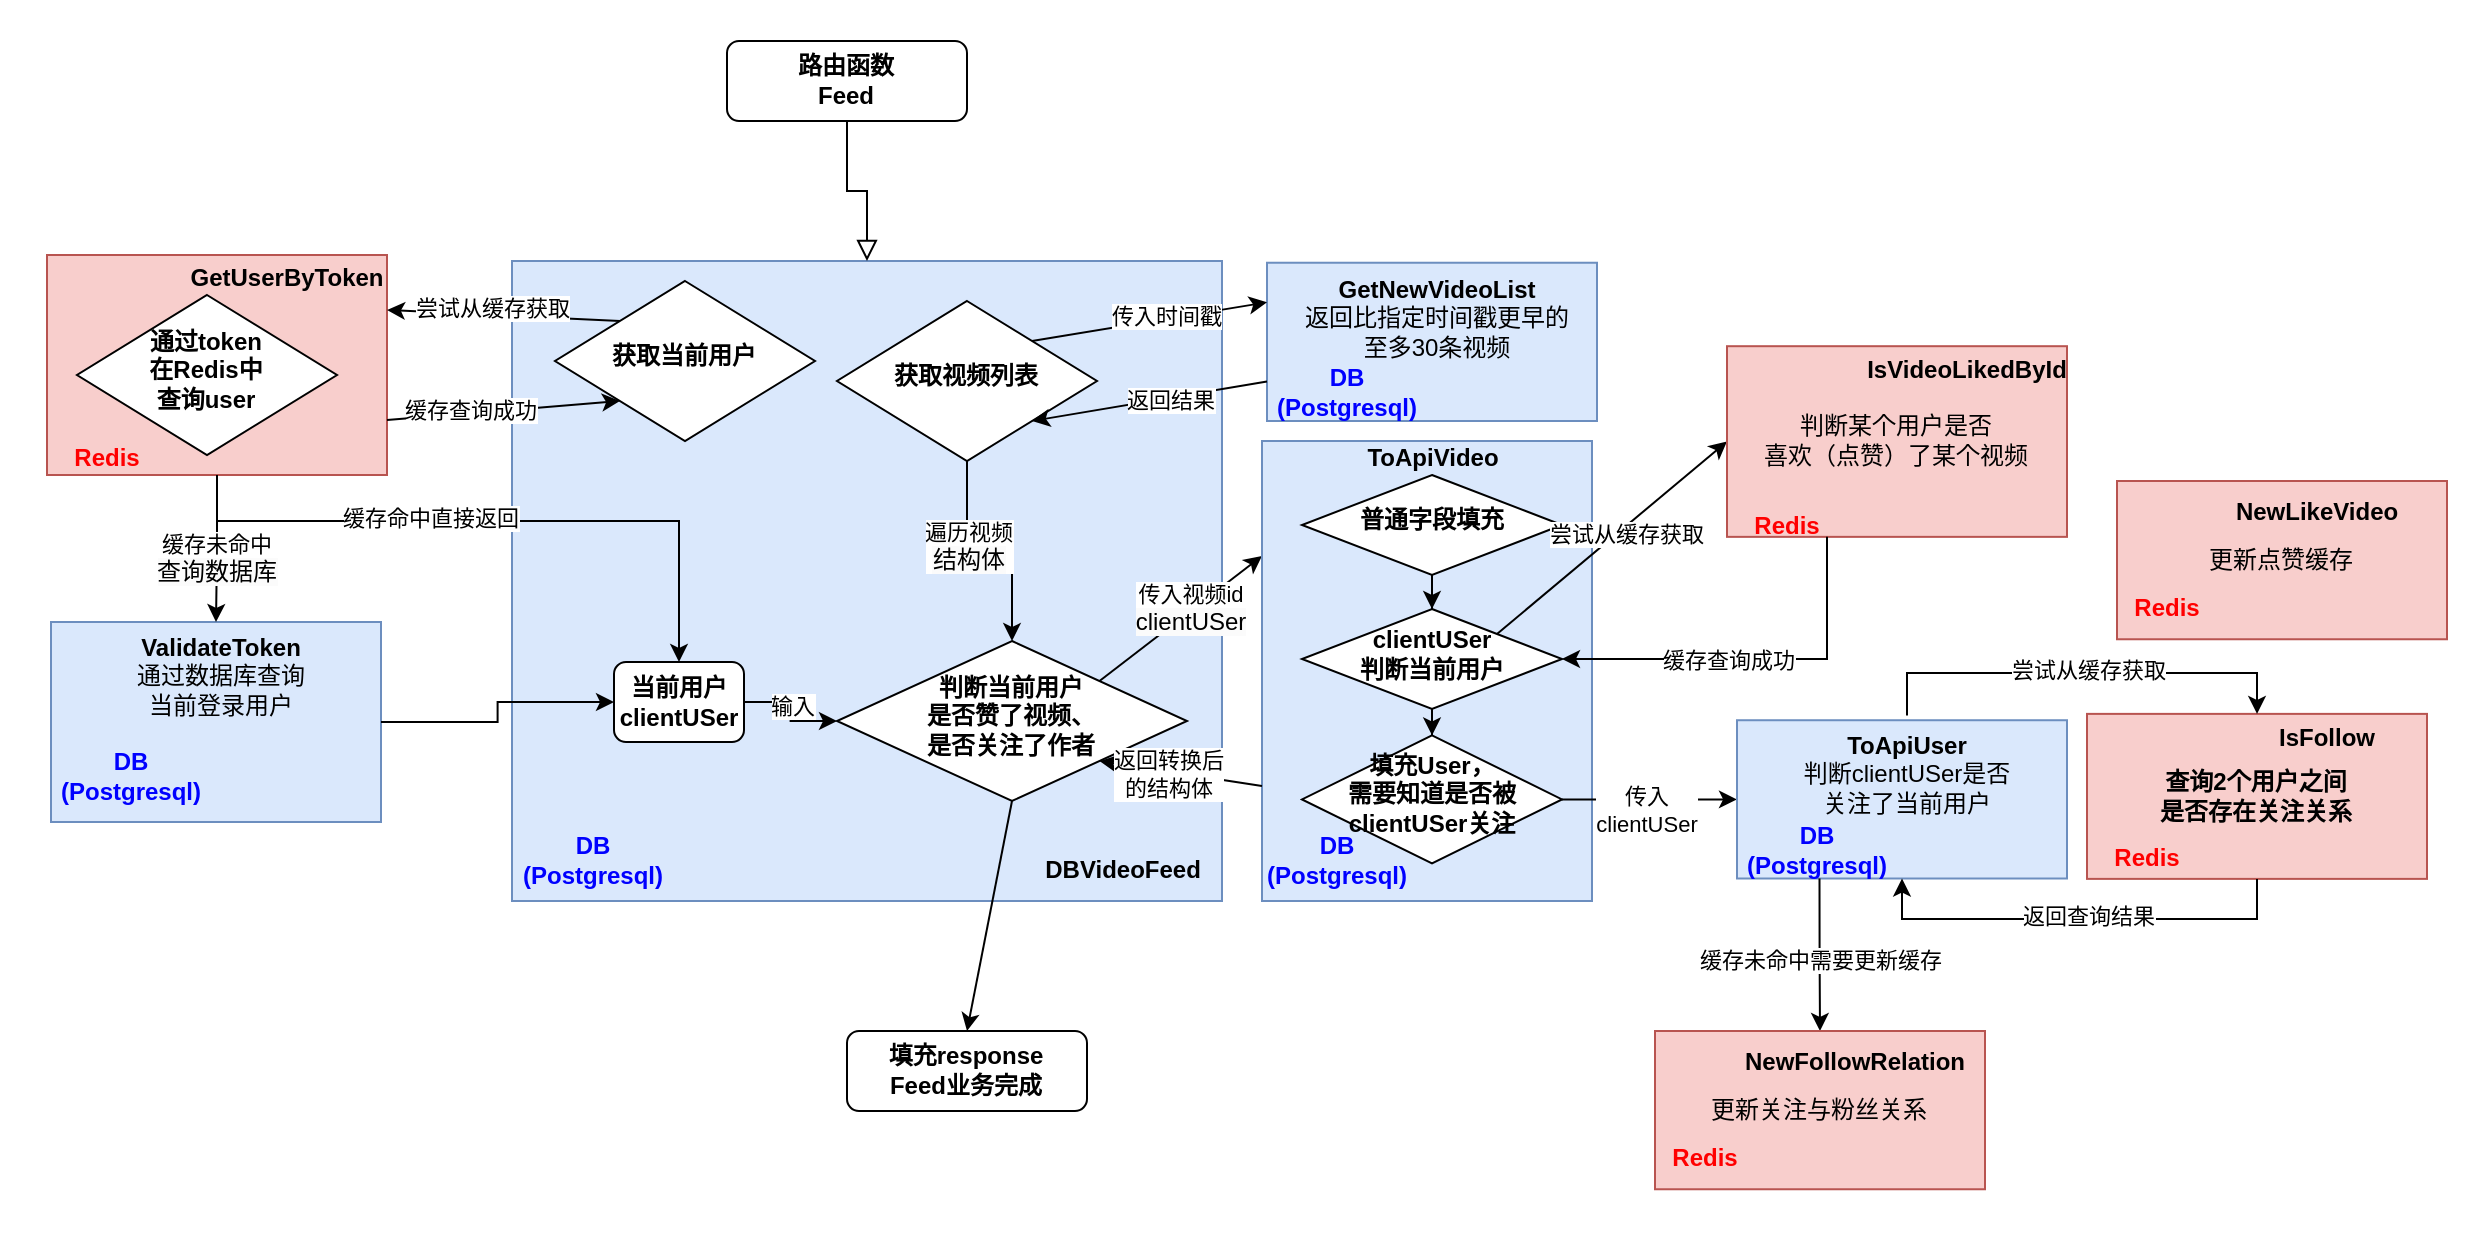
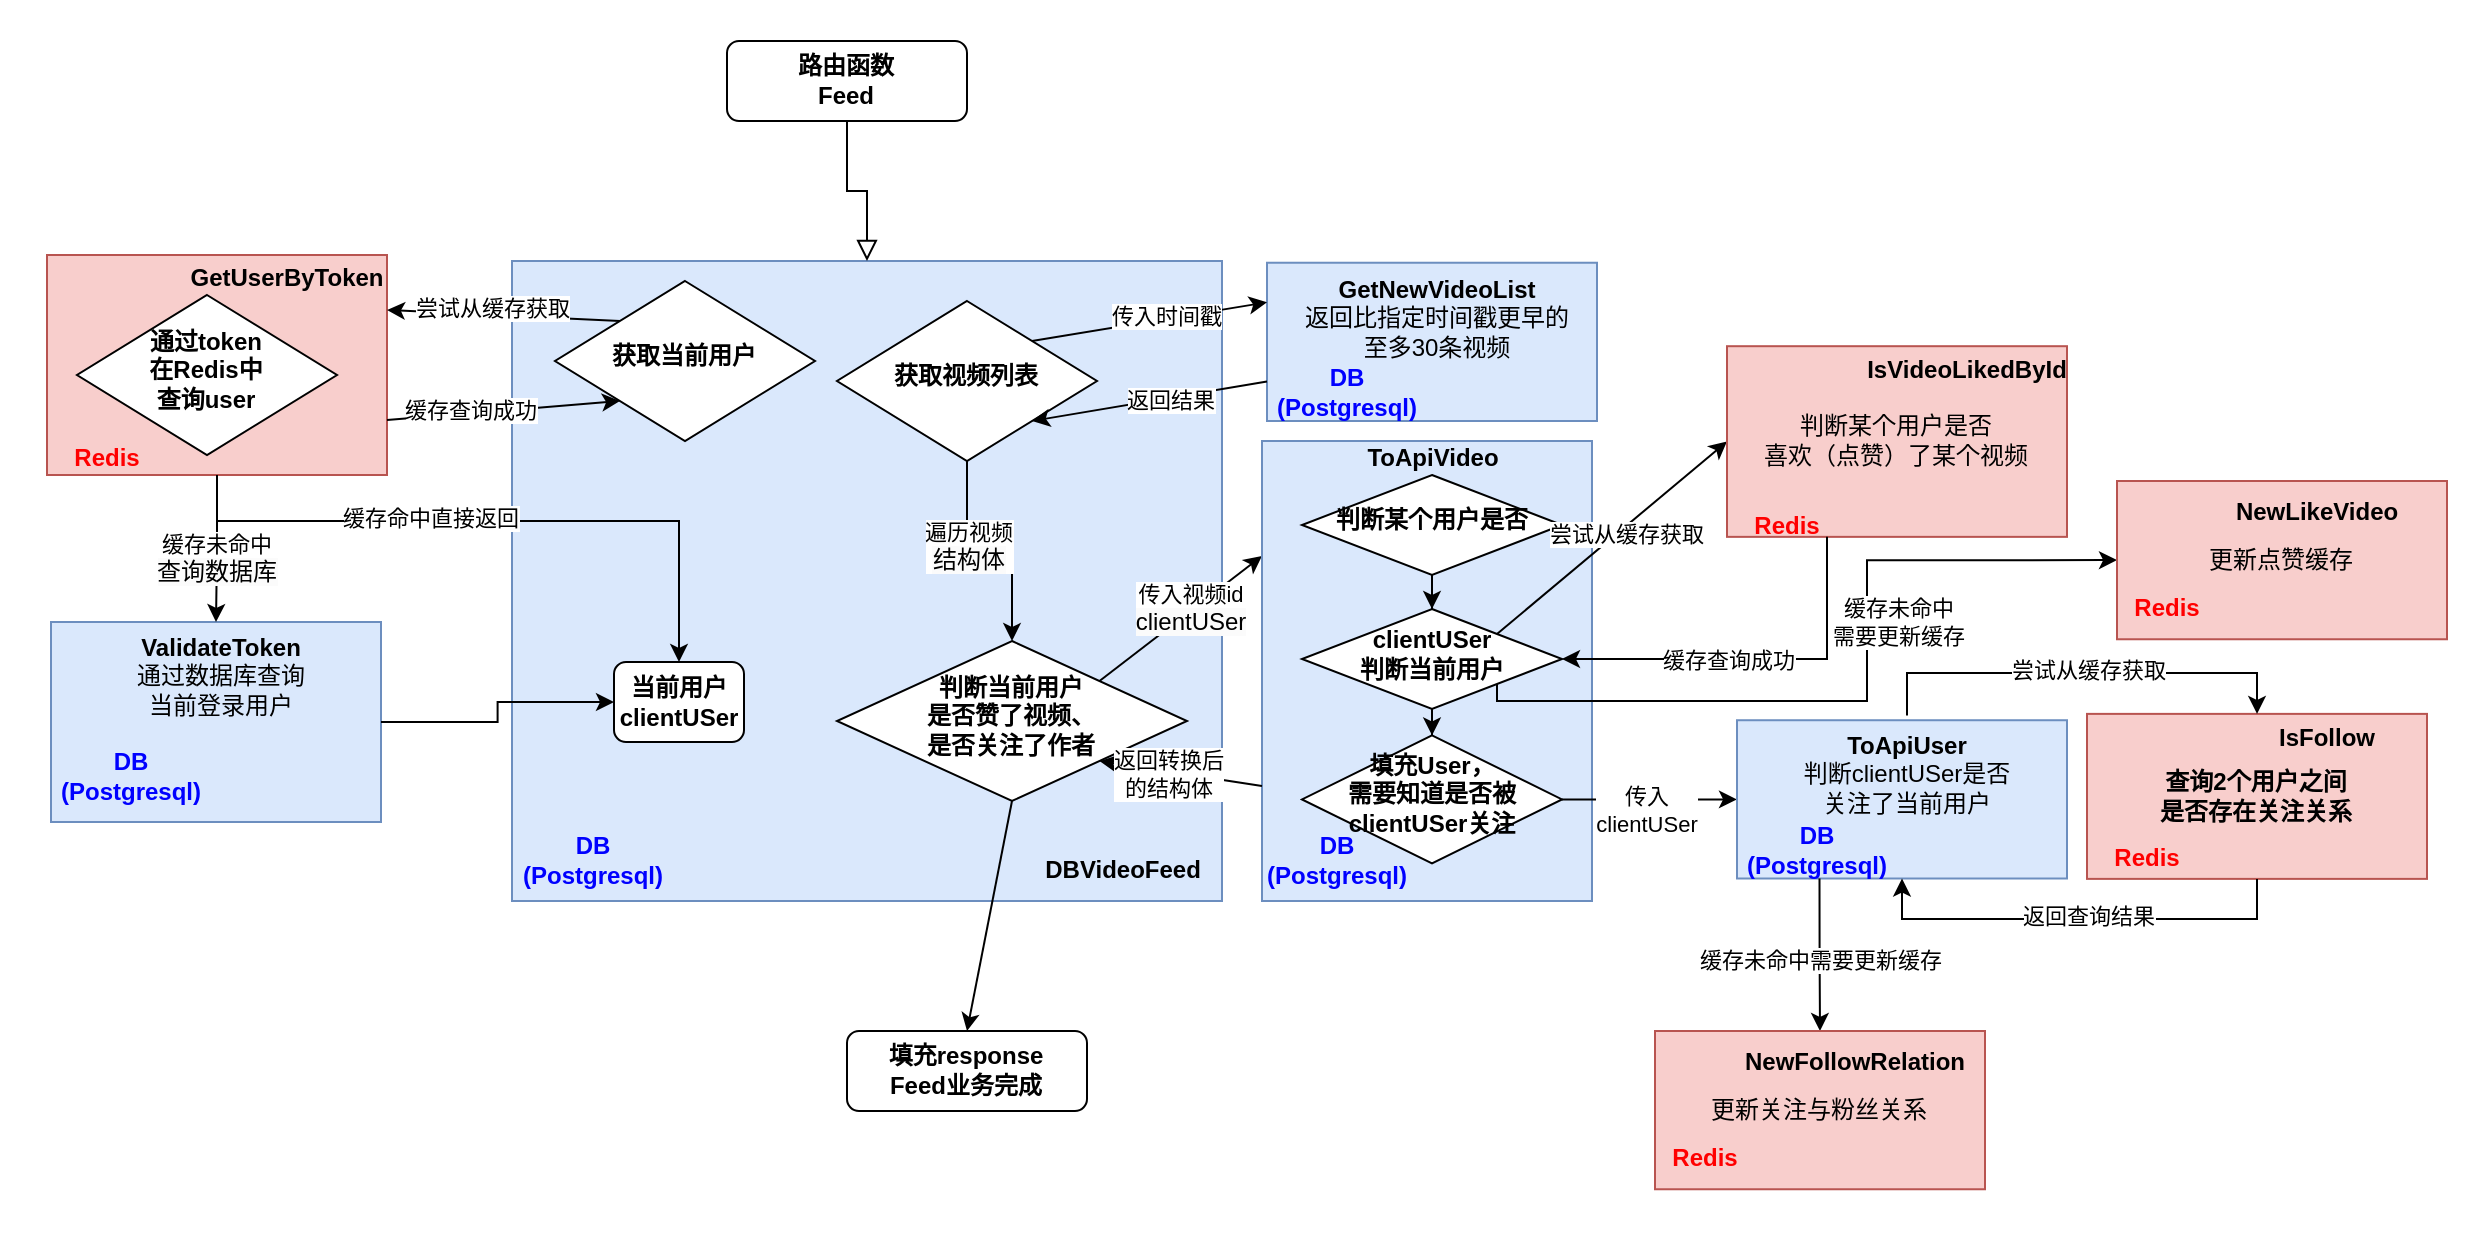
node "普通字段填充": label "普通字段填充" -> "判断某个用户是否"
edge "clientUSer 判断当前用户" -> "更新点赞缓存": added, label "缓存未命中 需要更新缓存"
edge "当前用户 clientUSer" -> "判断当前用户 是否赞了视频、 是否关注了作者": removed, label "输入"
